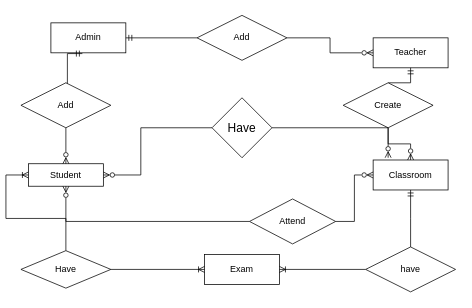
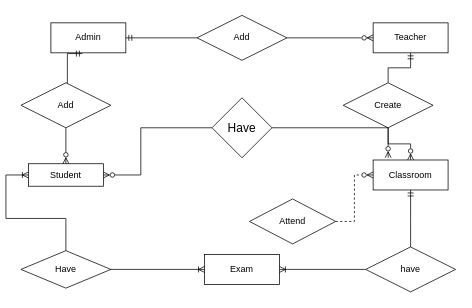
node "Teacher": moved (411, 53) -> (411, 38)
edge "Attend" -> "Classroom": style solid -> dashed
edge "Attend" -> "Student": removed
